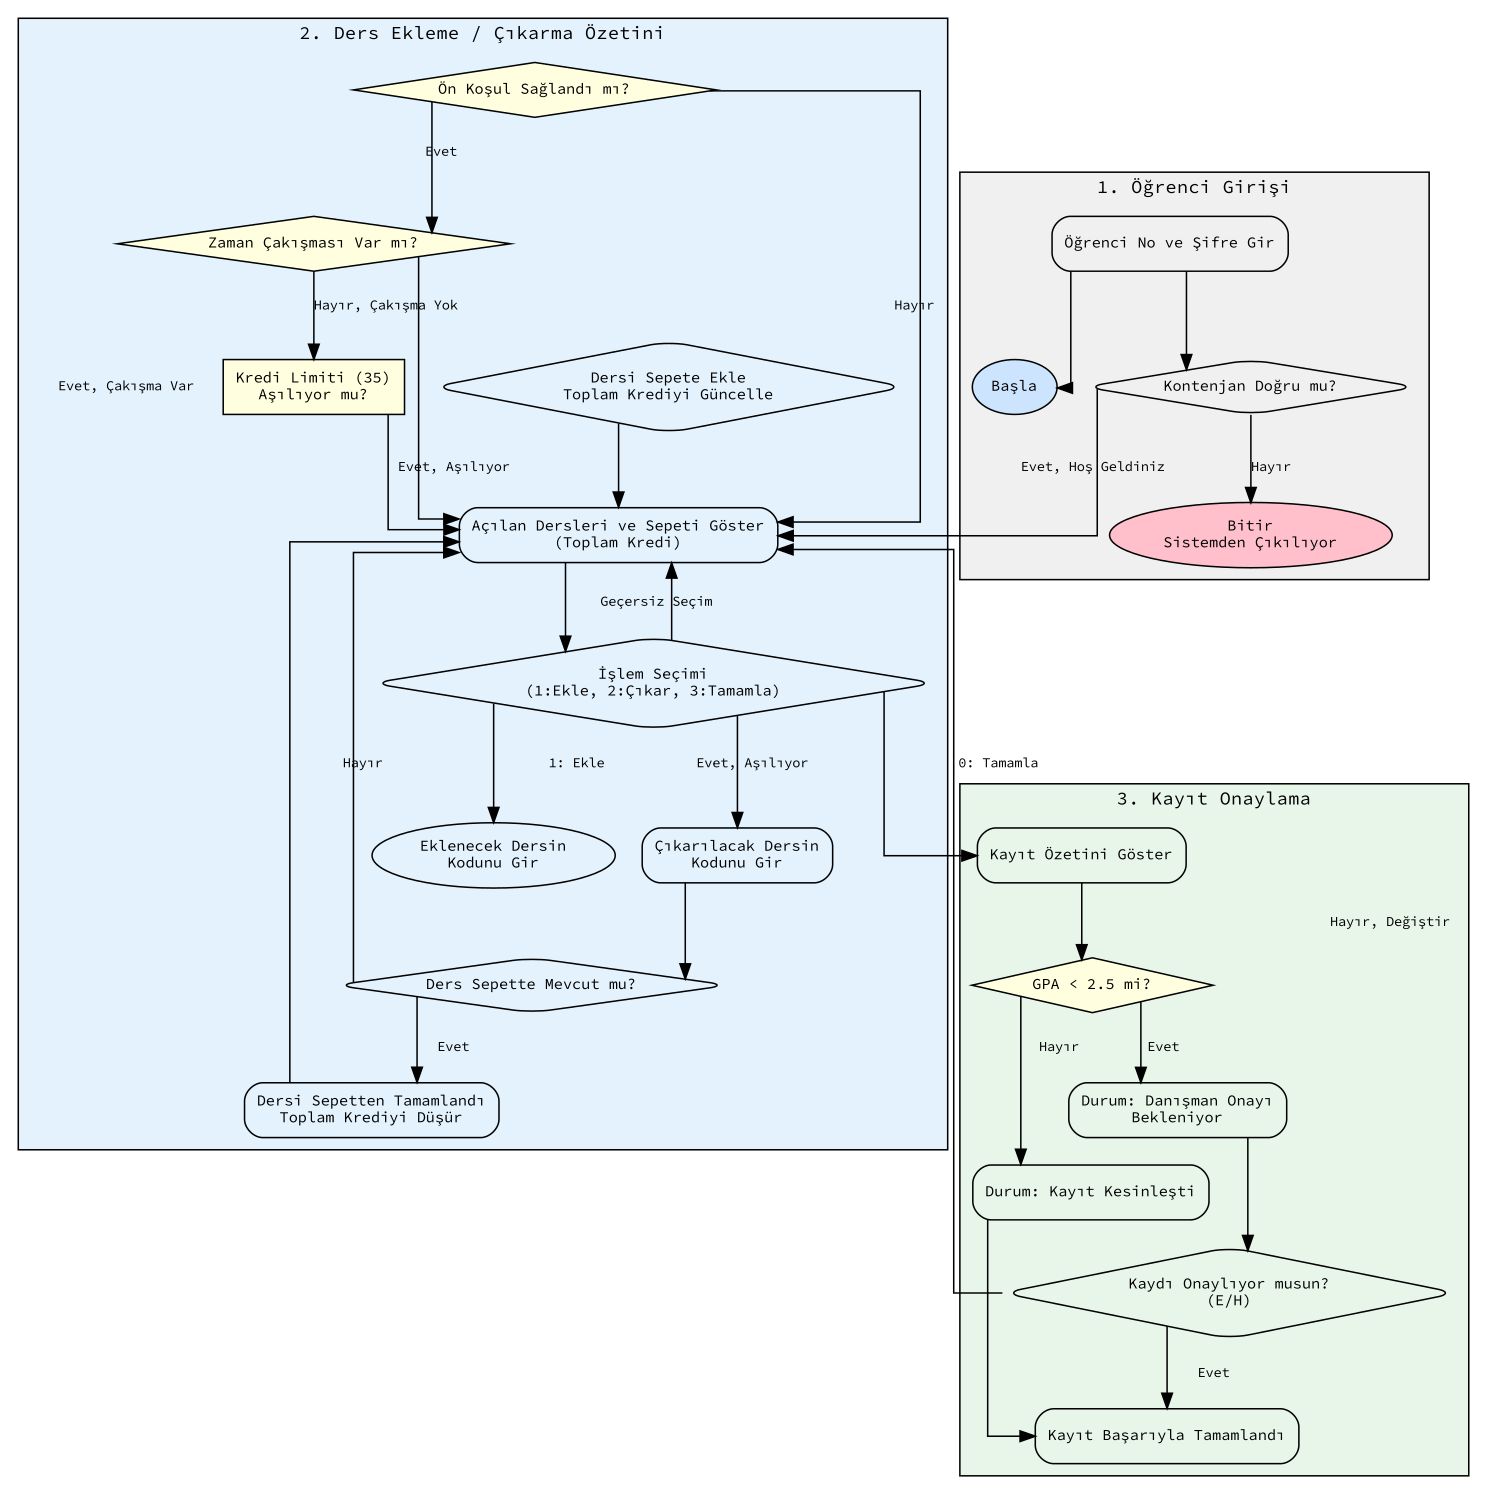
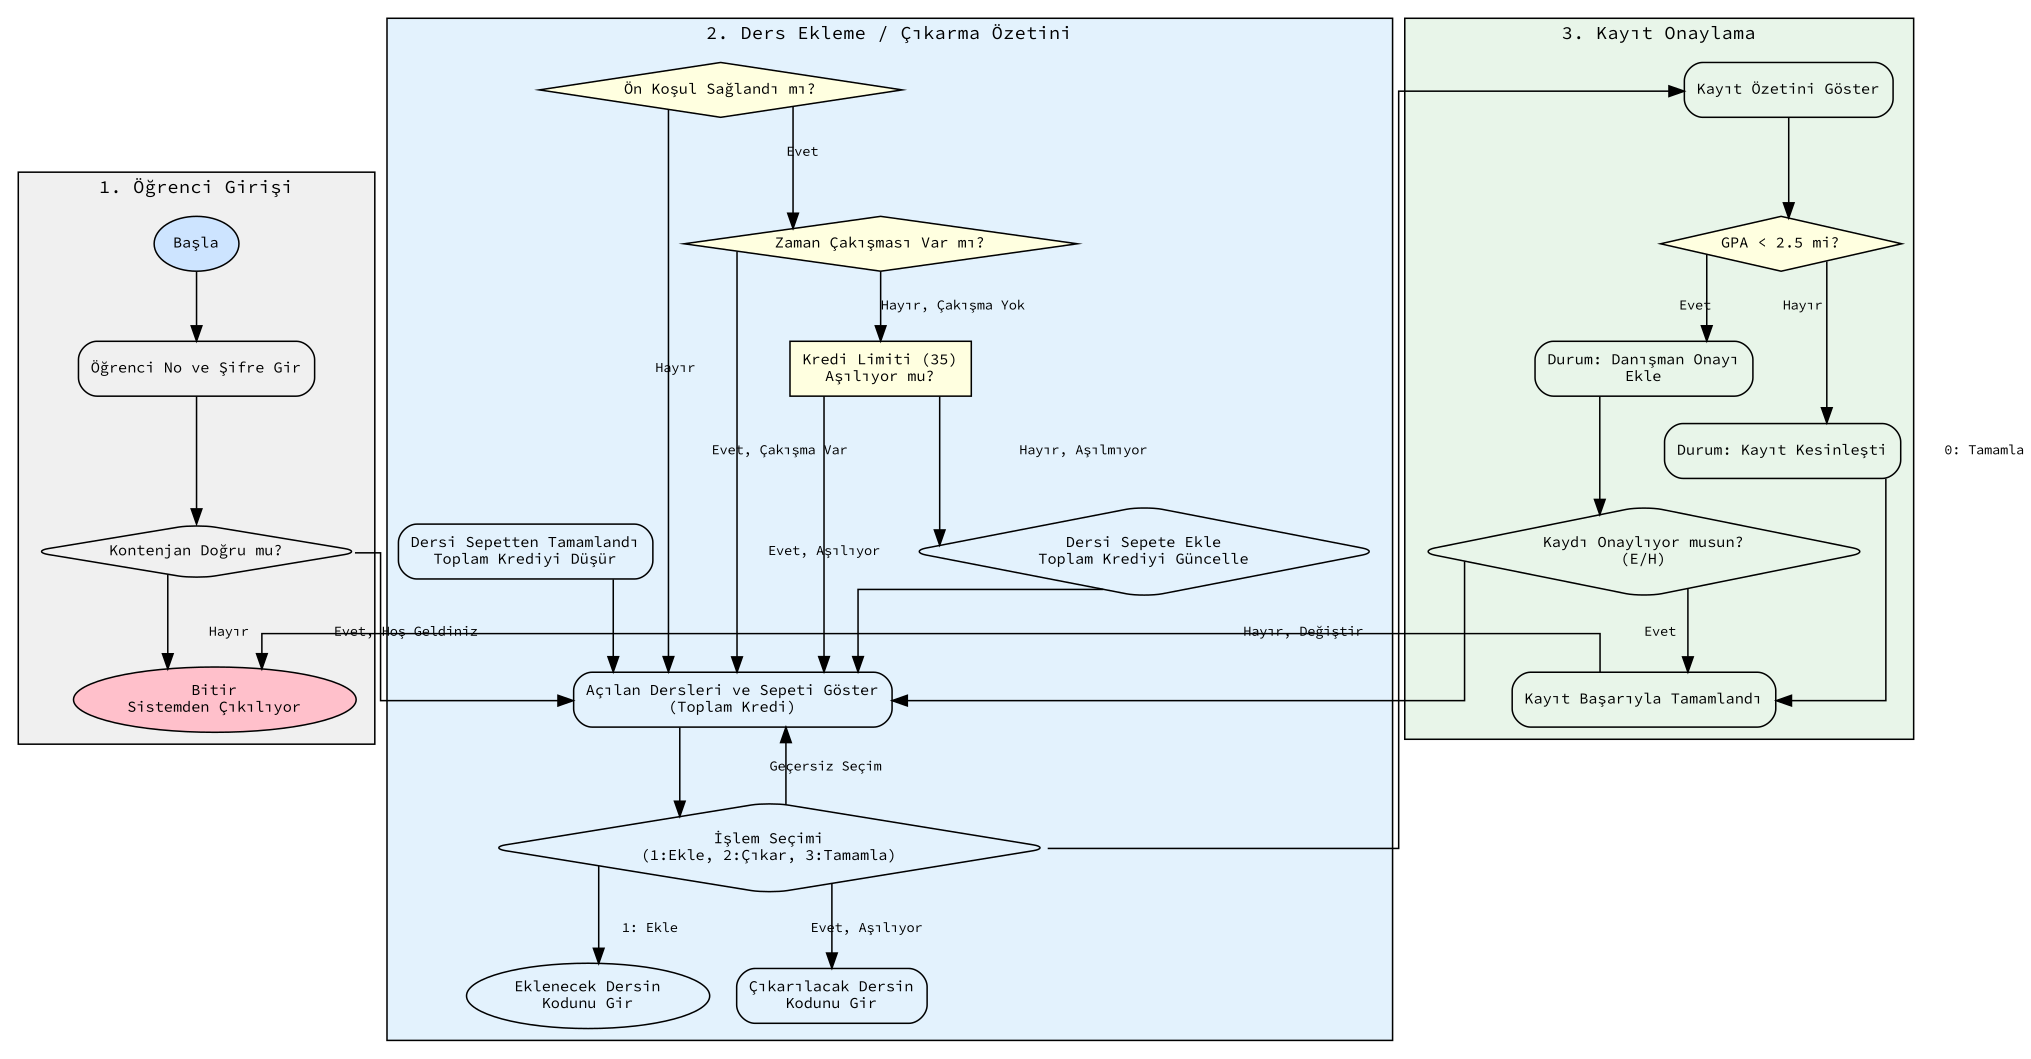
edge "Öğrenci No ve Şifre Gir" -> "Başla": reversed
edge "Kredi Limiti (35) Aşılıyor mu?" -> "Dersi Sepete Ekle Toplam Krediyi Güncelle": added, label "Hayır, Aşılmıyor"
edge "Kayıt Başarıyla Tamamlandı" -> "Bitir Sistemden Çıkılıyor": added
node "Ders Sepette Mevcut mu?": removed
node "Durum: Danışman Onayı Bekleniyor": label "Durum: Danışman Onayı Bekleniyor" -> "Durum: Danışman Onayı Ekle"
